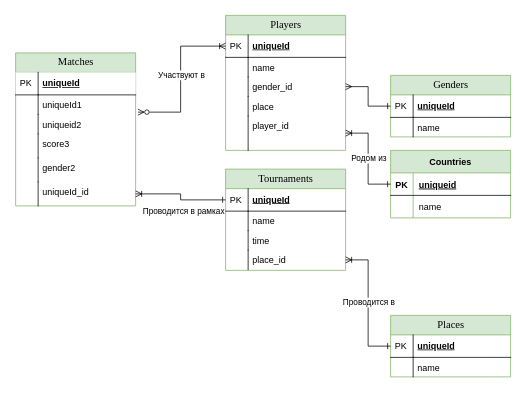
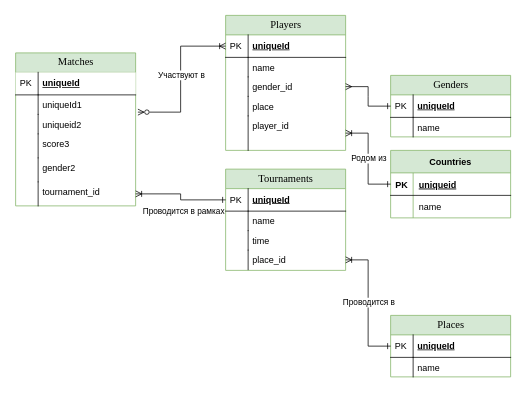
node "uniqueId_id": label "uniqueId_id" -> "tournament_id"
